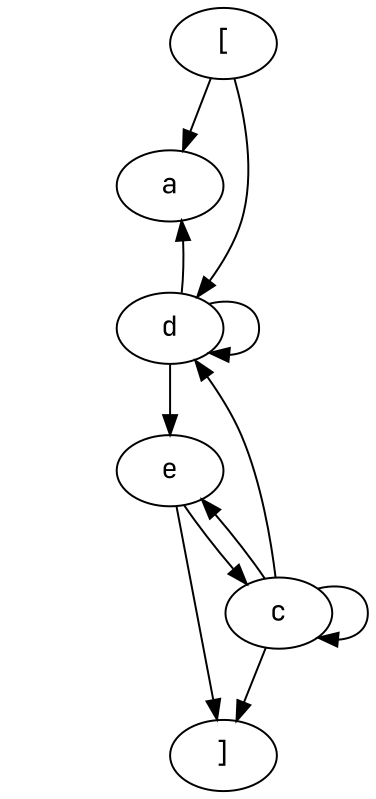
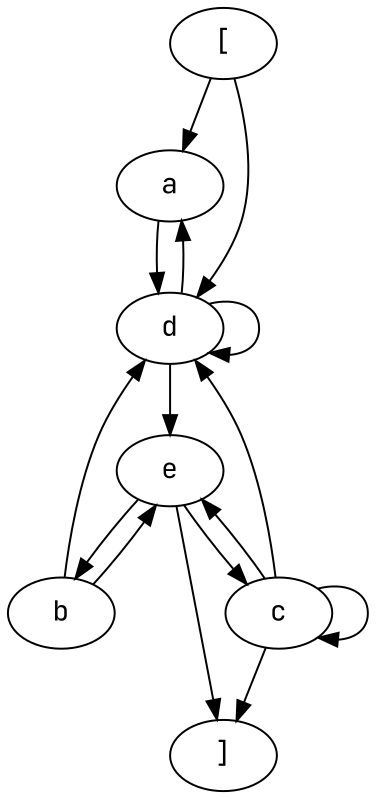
edge "a" -> "d": added
node "b": added
